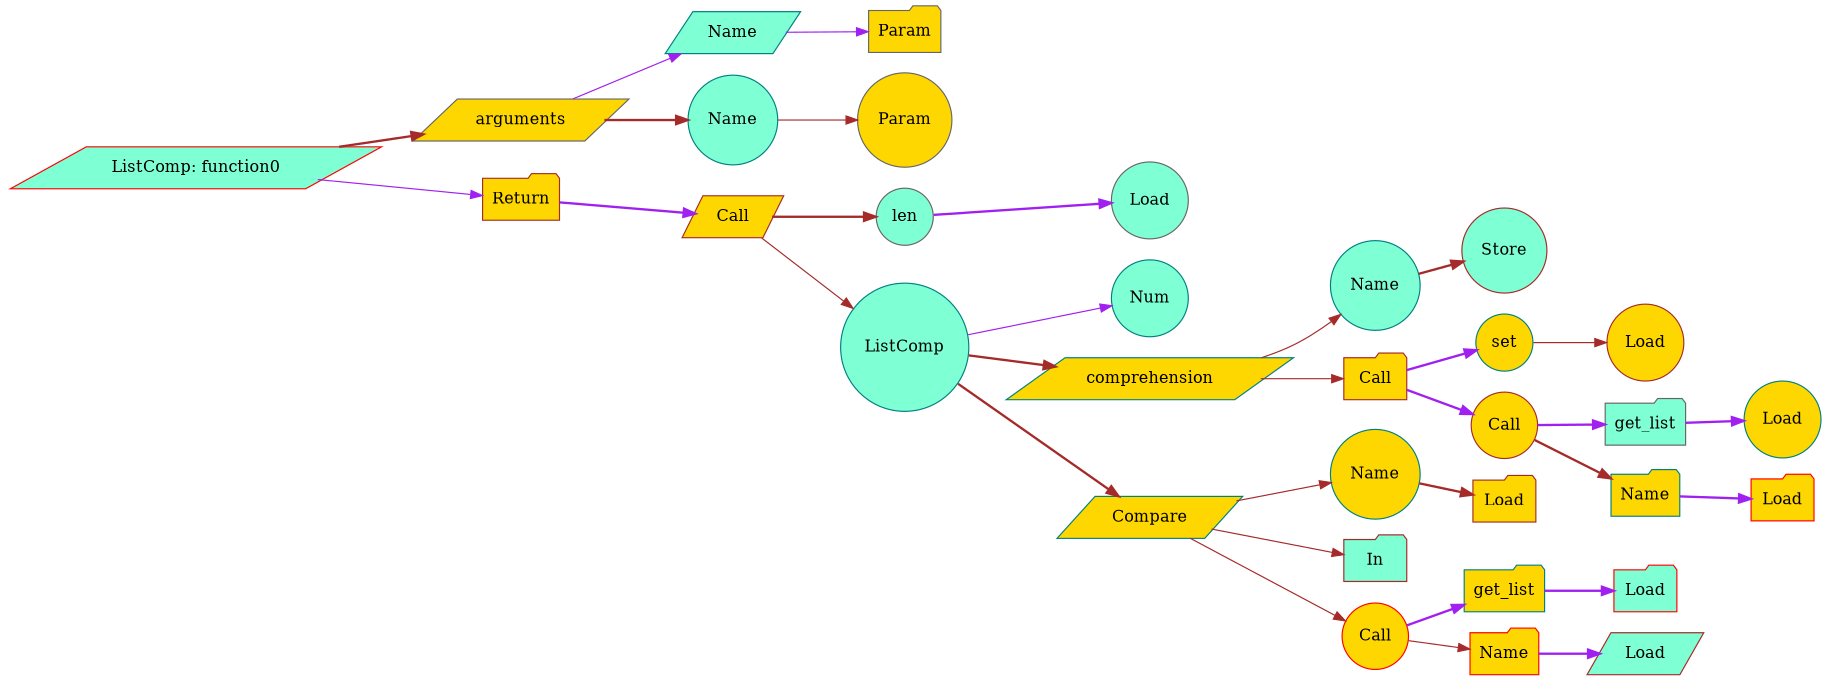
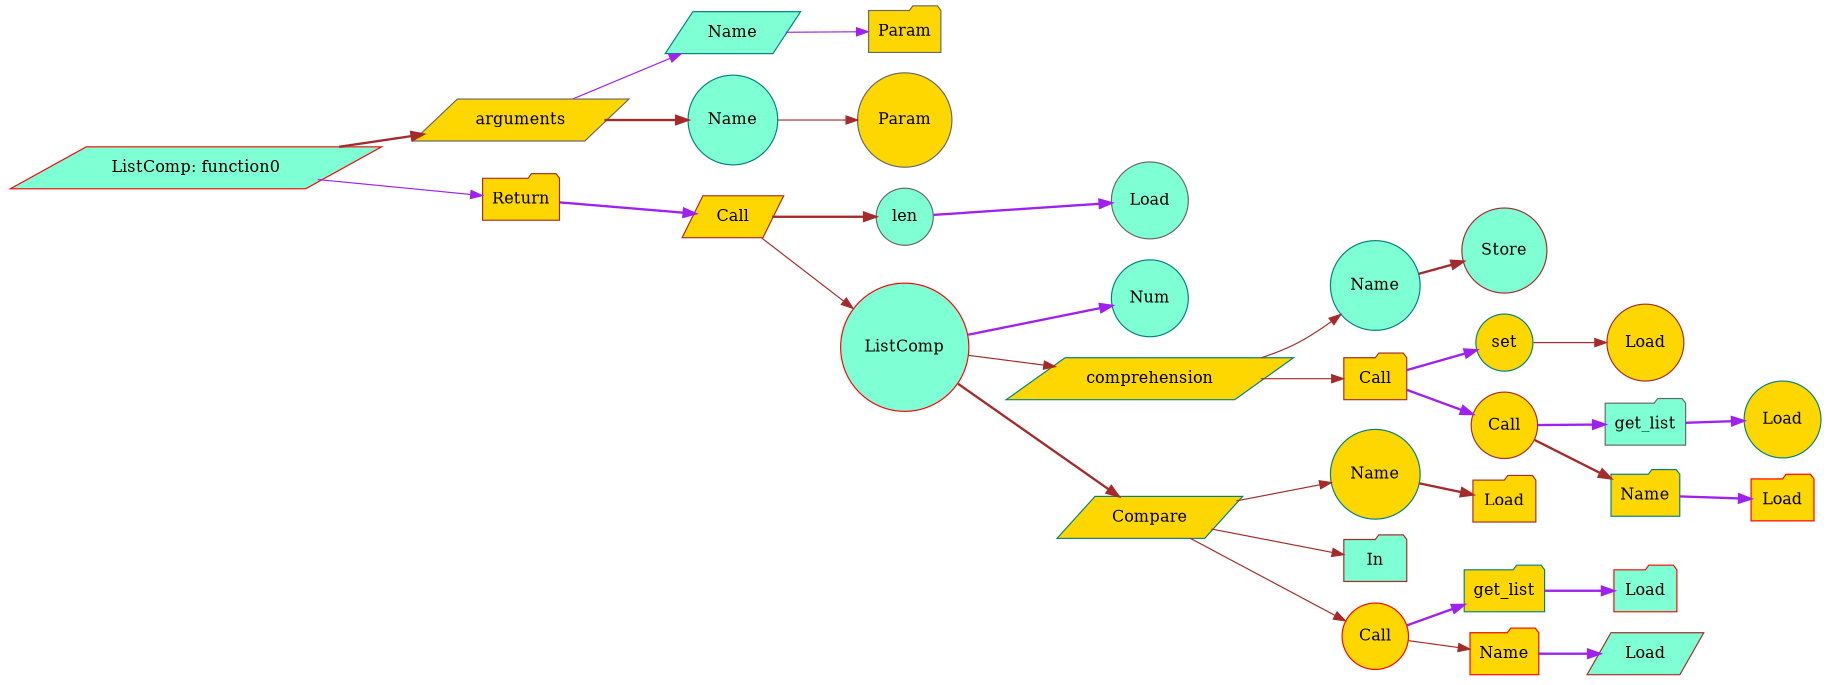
edge "ListComp" -> "Num": style solid -> bold
node "ListComp": color teal -> red
edge "ListComp" -> "comprehension": style bold -> solid
